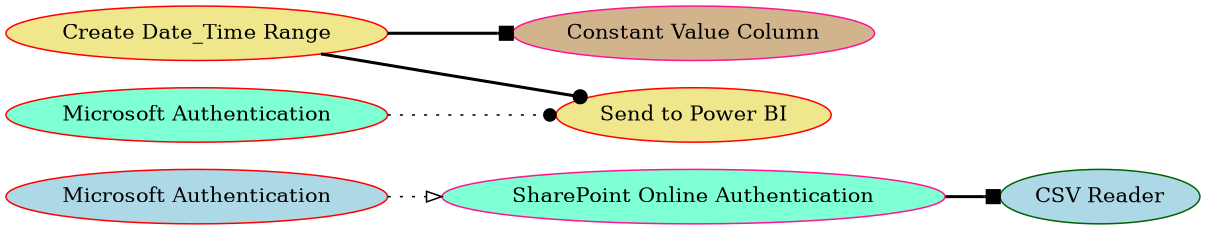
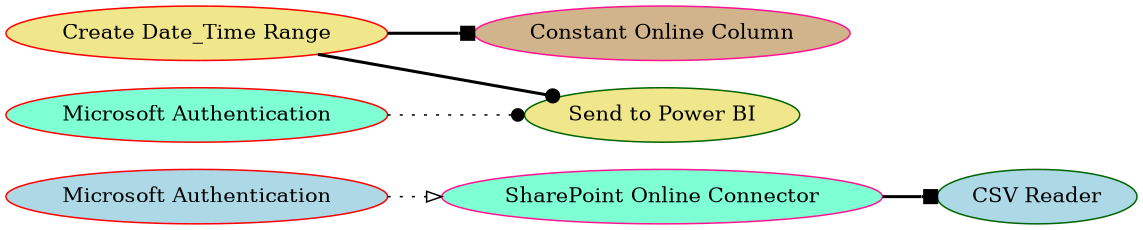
node "Constant Value Column": label "Constant Value Column" -> "Constant Online Column"
node "Send to Power BI": color red -> darkgreen
node "SharePoint Online Authentication": label "SharePoint Online Authentication" -> "SharePoint Online Connector"
